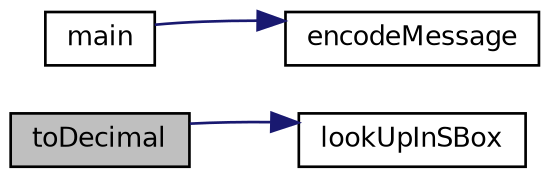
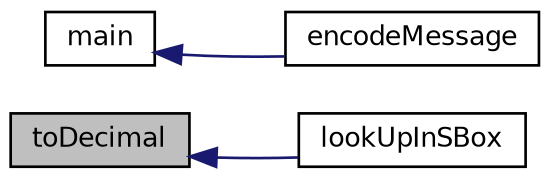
edge "main" -> "encodeMessage": reversed
edge "toDecimal" -> "lookUpInSBox": reversed
